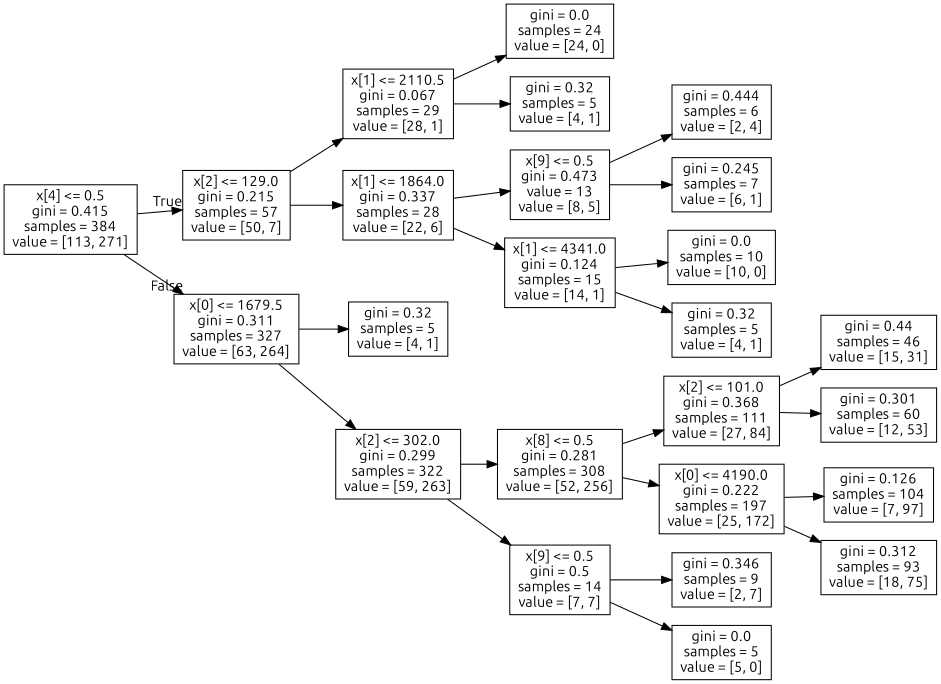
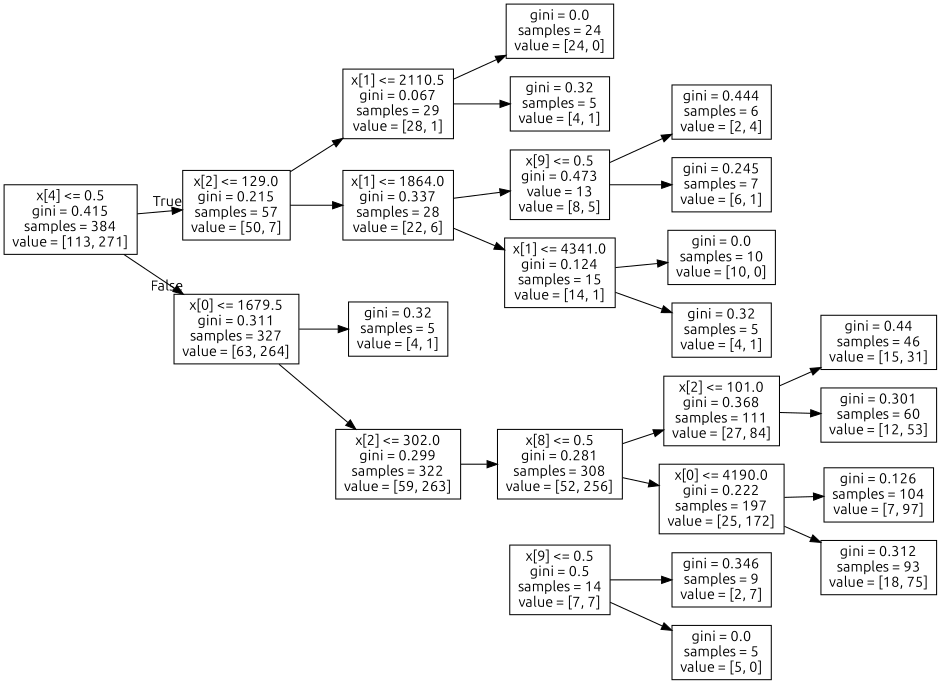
edge "x[2] <= 302.0 gini = 0.299 samples = 322 value = [59, 263]" -> "x[9] <= 0.5 gini = 0.5 samples = 14 value = [7, 7]": removed
